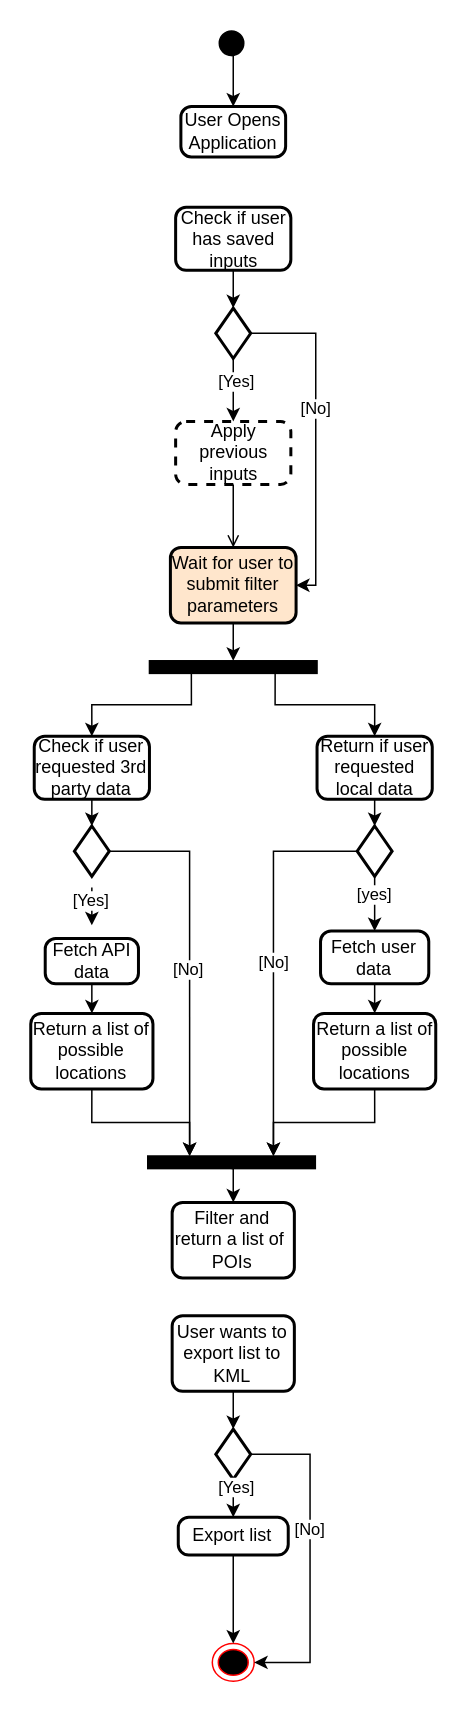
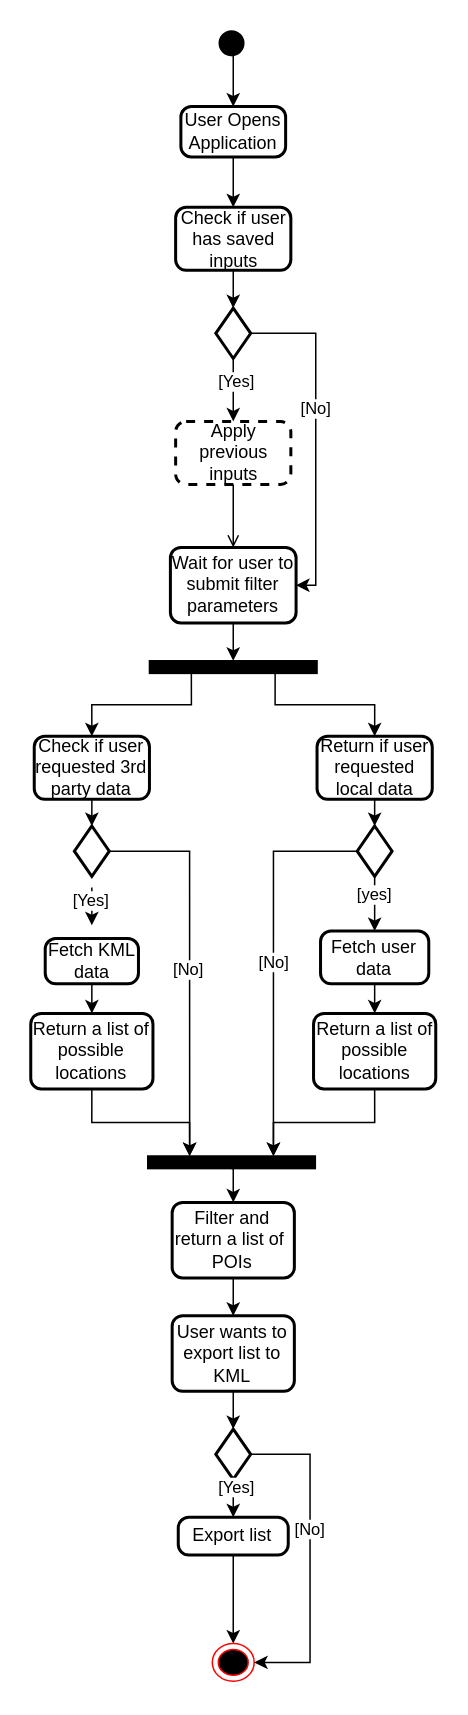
edge "User Opens Application" -> "Check if user has saved inputs": added
node "Wait for user to submit filter parameters": fillcolor #ffe6cc -> #ffffff
node "Fetch API data": label "Fetch API data" -> "Fetch KML data"
edge "Filter and return a list of POIs" -> "User wants to export list to KML": added
